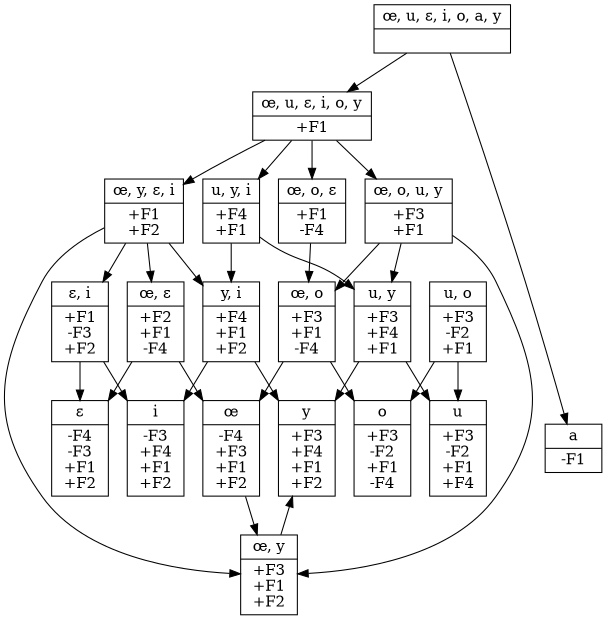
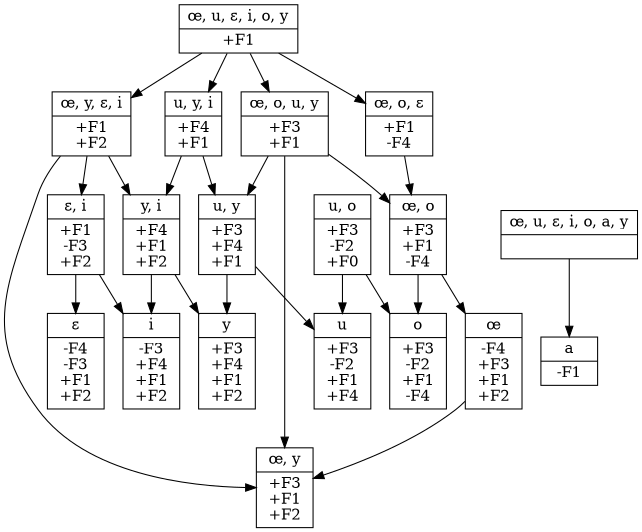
edge "œ, u, ɛ, i, o, a, y" -> "œ, u, ɛ, i, o, y": removed
node "œ, ɛ": removed
node "u, o": text "+F1" -> "+F0"
edge "œ, y" -> "y": removed
